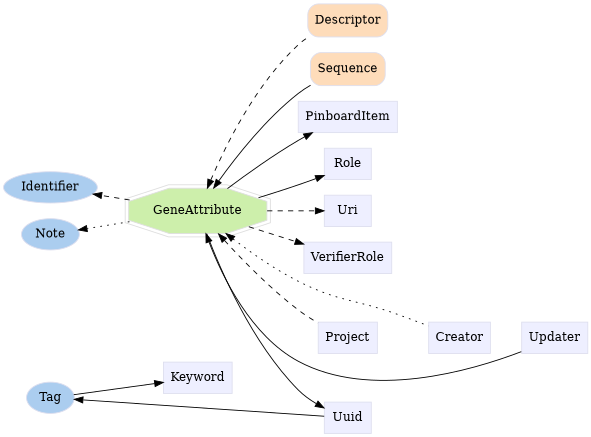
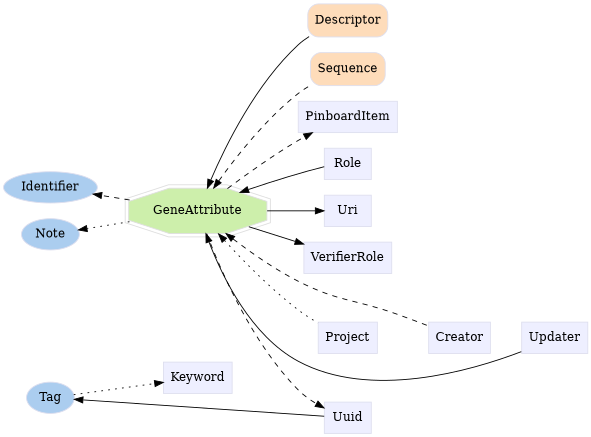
edge "Descriptor" -> "GeneAttribute": style dashed -> solid
edge "Sequence" -> "GeneAttribute": style solid -> dashed
edge "GeneAttribute" -> "PinboardItem": style solid -> dashed
edge "GeneAttribute" -> "Role": reversed
edge "GeneAttribute" -> "Uri": style dashed -> solid
edge "GeneAttribute" -> "VerifierRole": style dashed -> solid
edge "Project" -> "GeneAttribute": style dashed -> dotted
edge "Creator" -> "GeneAttribute": style dotted -> dashed
edge "GeneAttribute" -> "Uuid": style solid -> dashed
edge "Tag" -> "Keyword": style solid -> dotted
